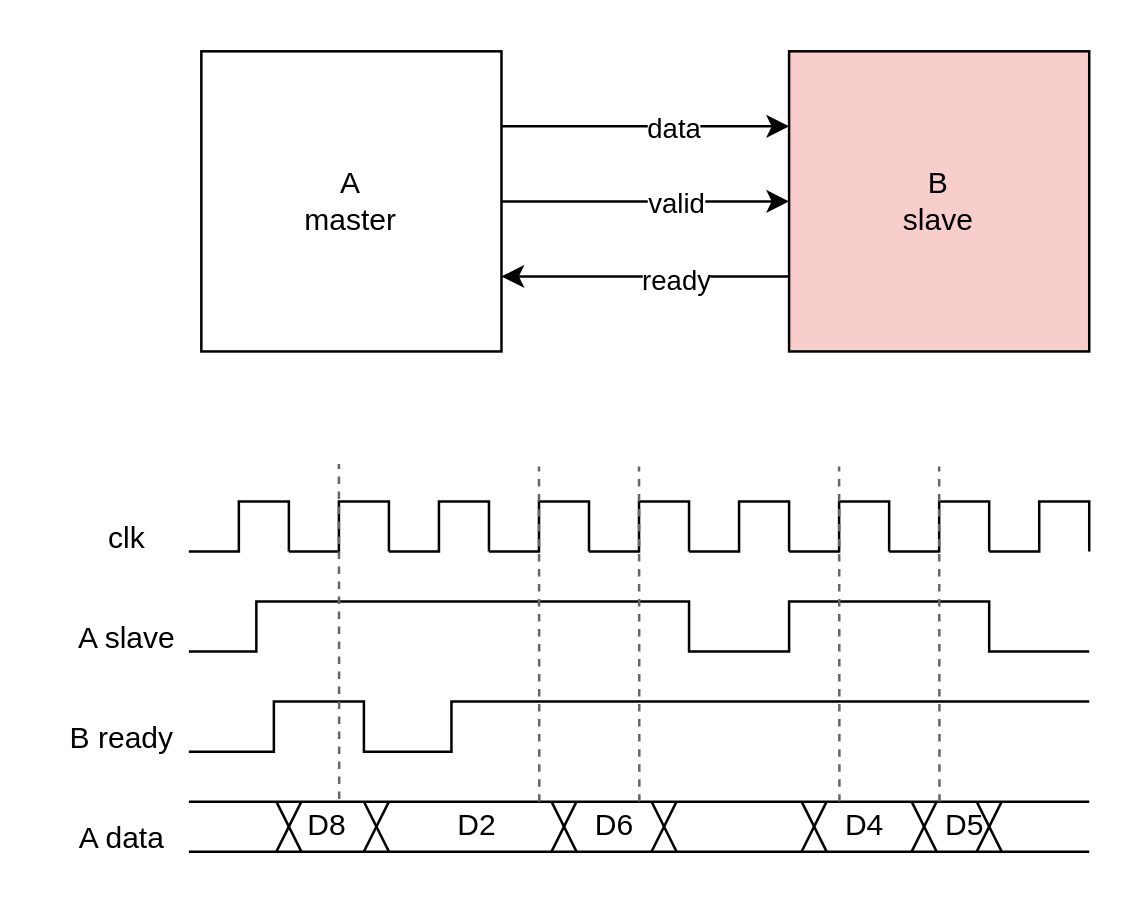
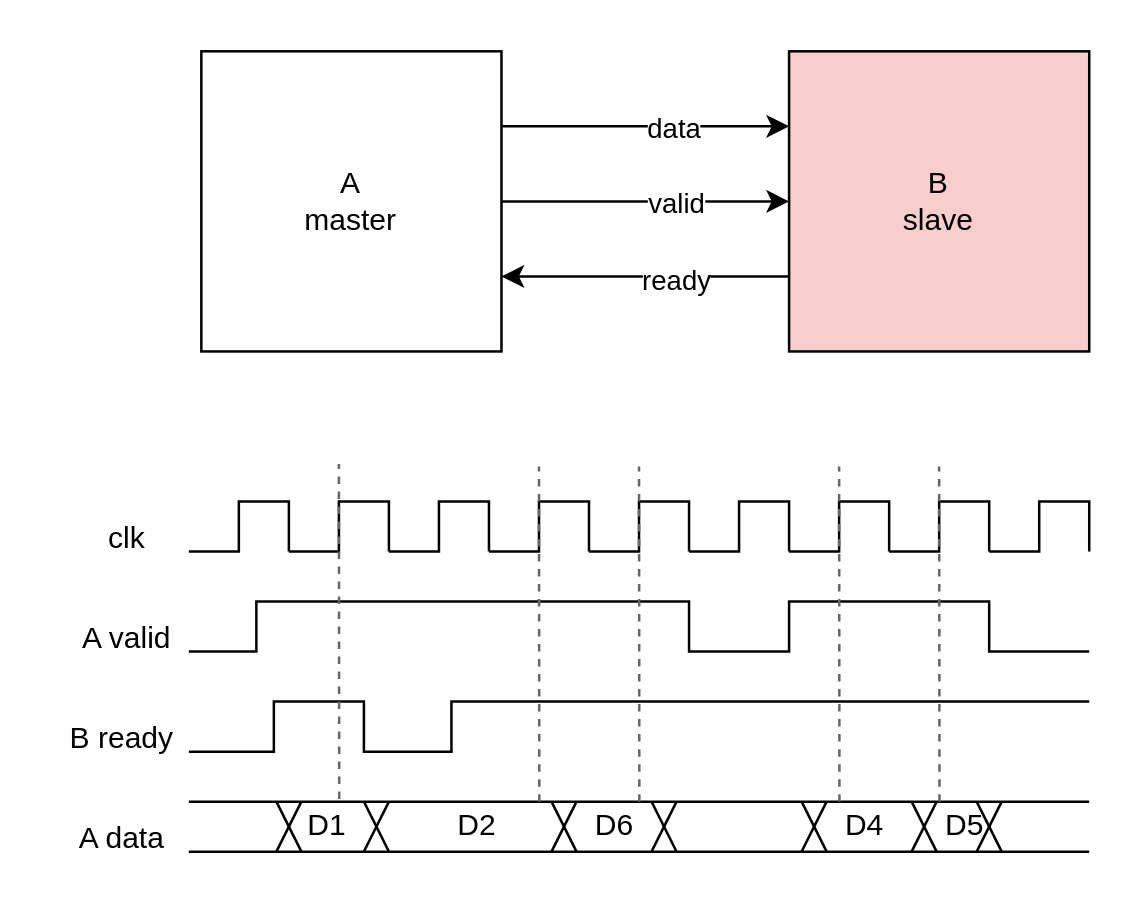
node "A slave": label "A slave" -> "A valid"
node "D8": label "D8" -> "D1"
